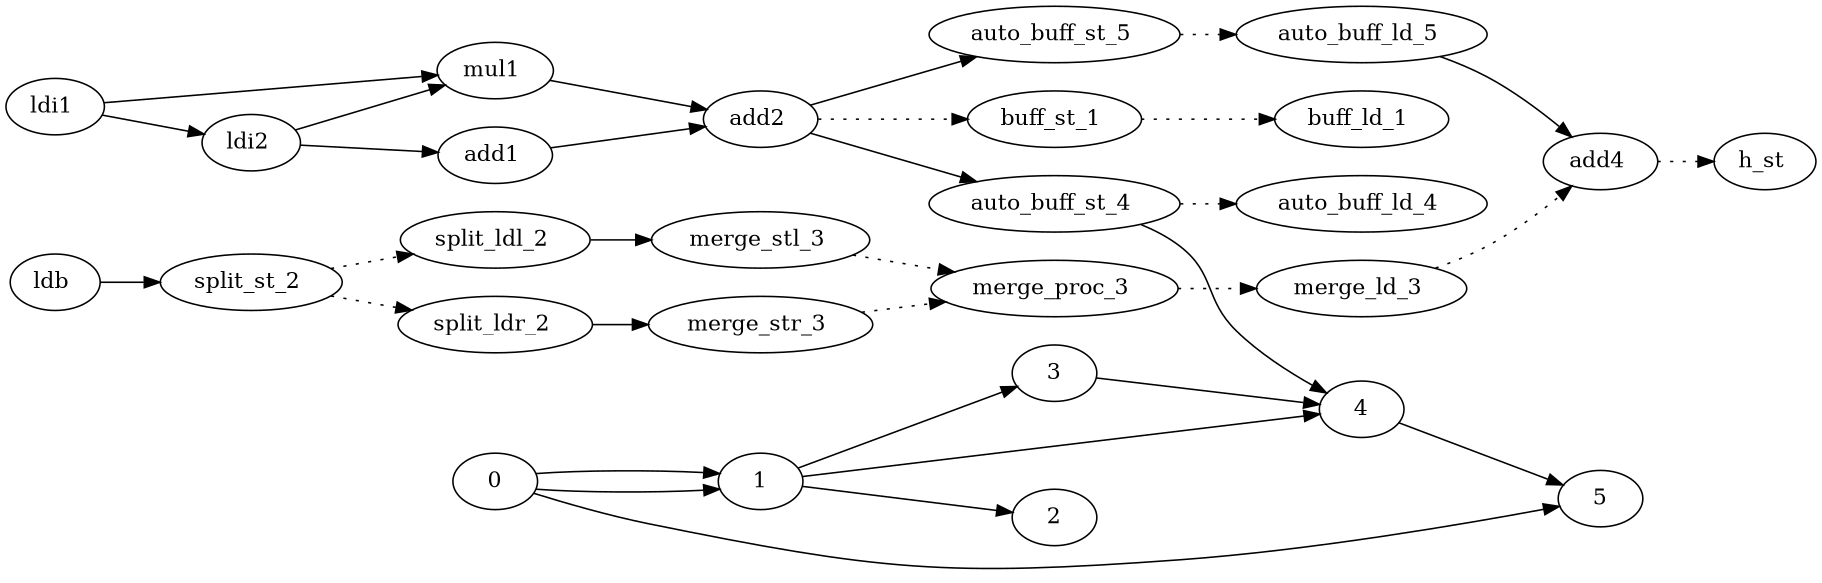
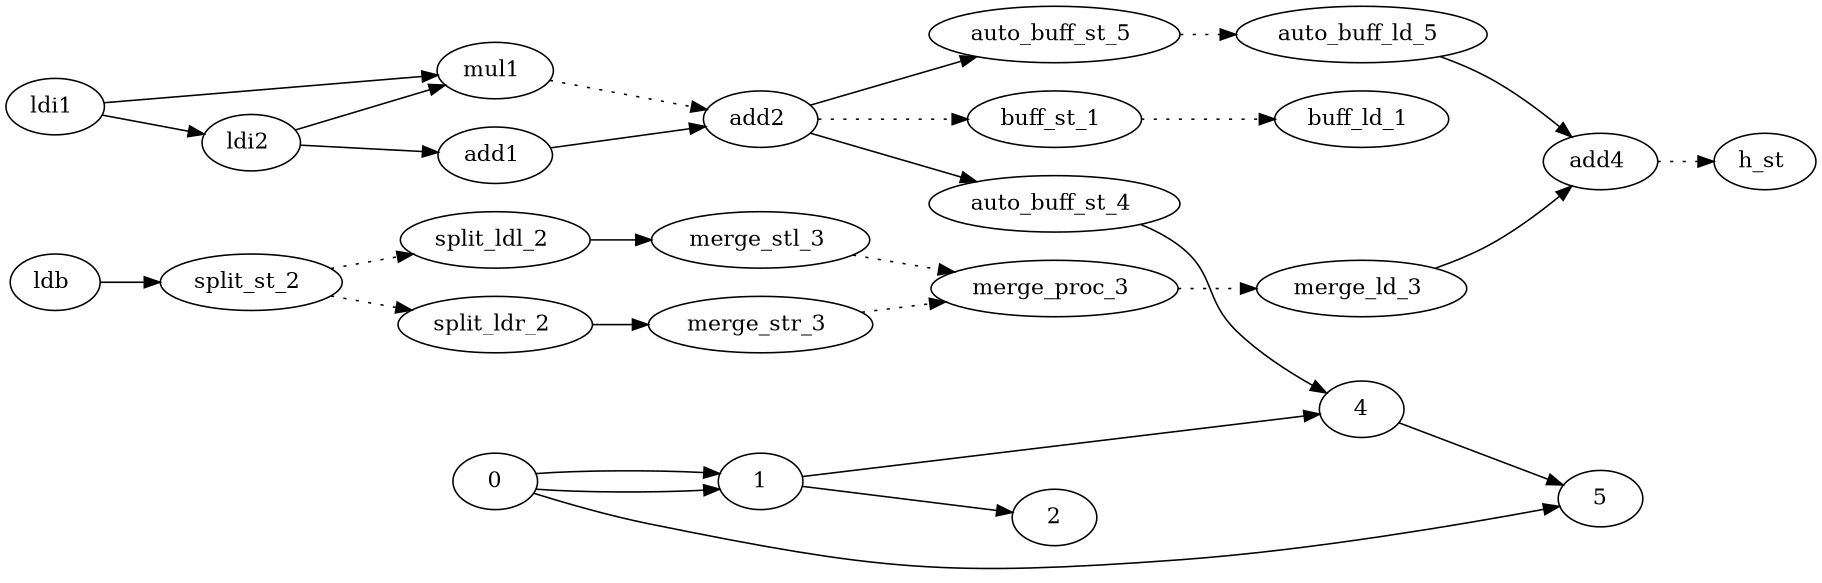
edge "mul1" -> "add2": style solid -> dotted
node "auto_buff_ld_4": removed
edge "merge_ld_3" -> "add4": style dotted -> solid
node "3": removed
